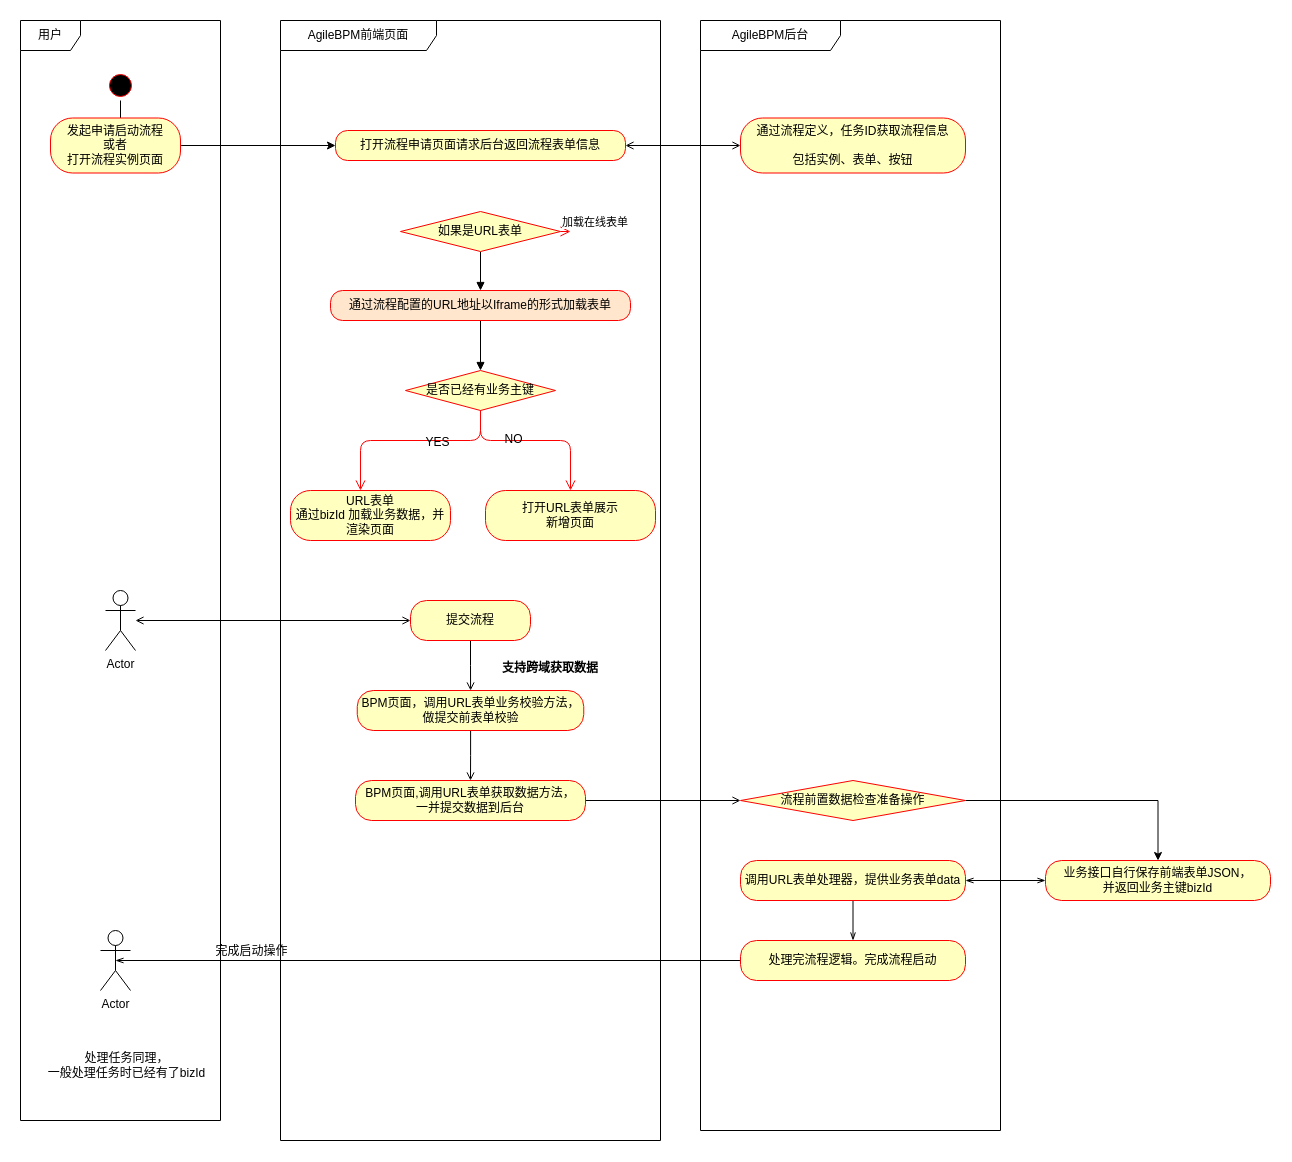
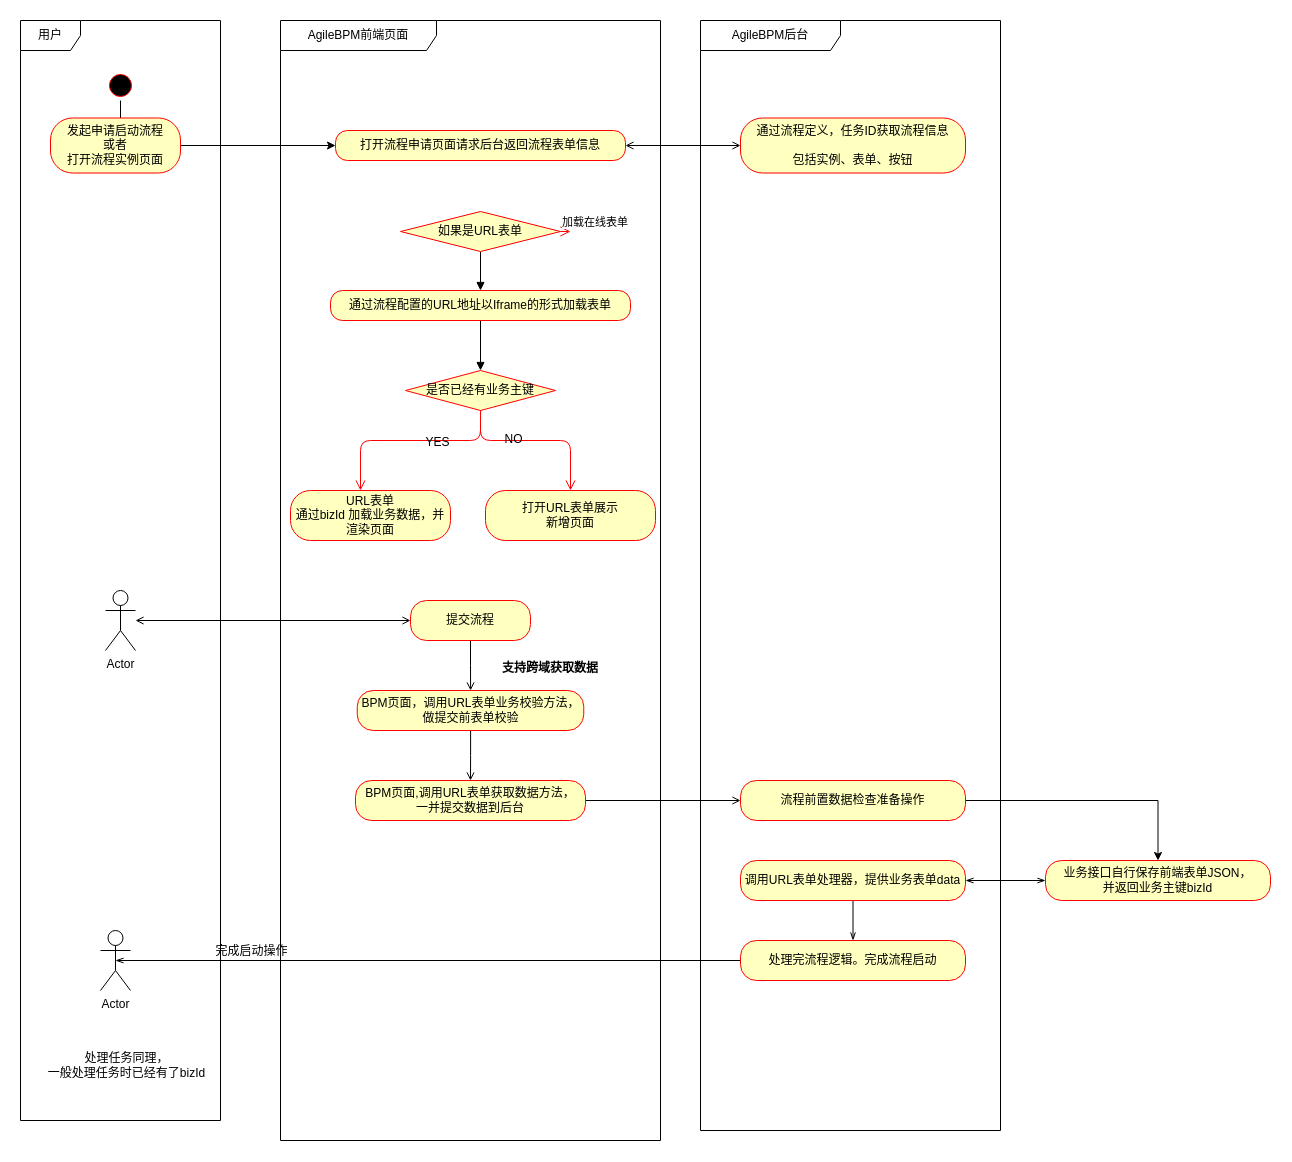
node "通过流程配置的URL地址以Iframe的形式加载表单": fillcolor #ffe6cc -> #ffffc0
node "流程前置数据检查准备操作": shape diamond -> rounded rectangle
